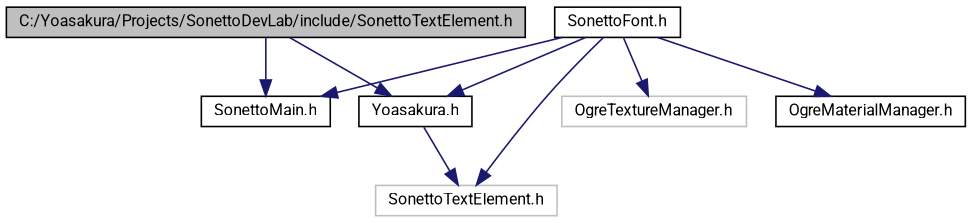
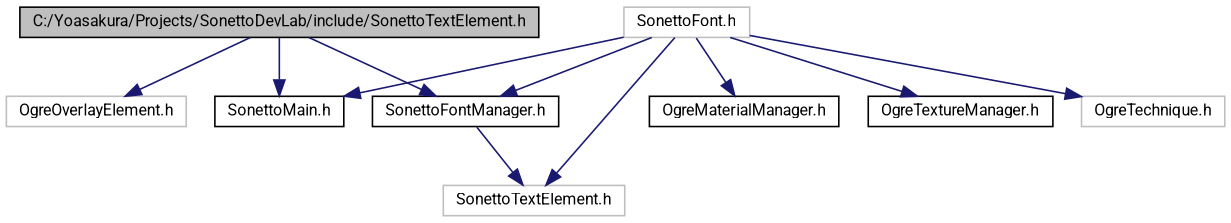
node "SonettoFont.h": color black -> grey75
node "OgreOverlayElement.h": added
node "Yoasakura.h": label "Yoasakura.h" -> "SonettoFontManager.h"
node "OgreTextureManager.h": color grey75 -> black
node "OgreTechnique.h": added
